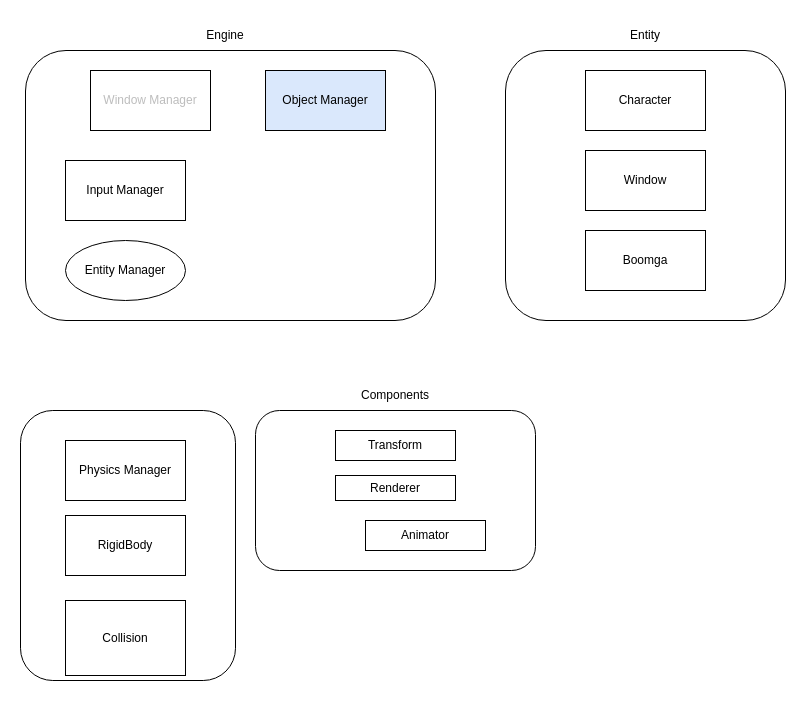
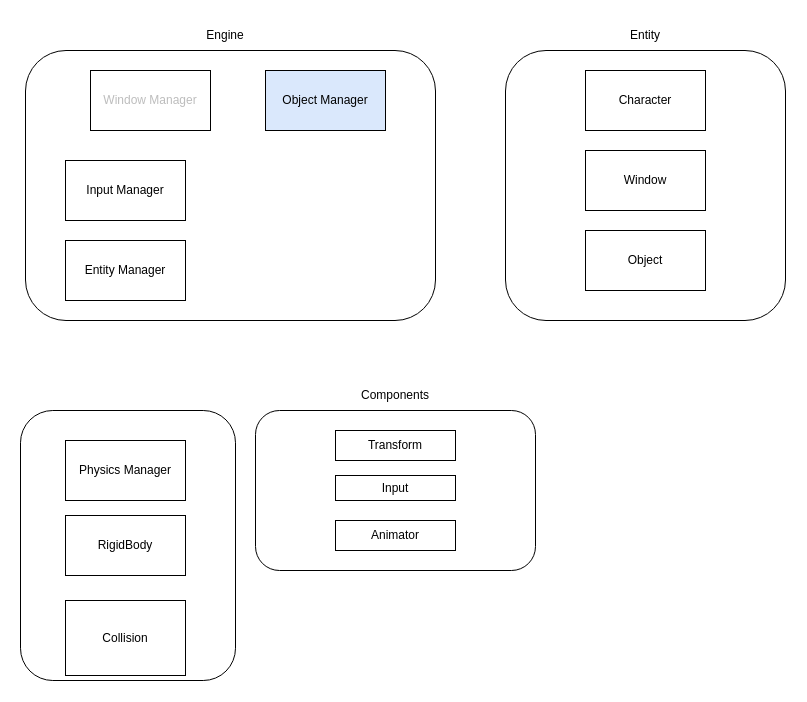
node "Boomga": label "Boomga" -> "Object"
node "Entity Manager": shape ellipse -> rectangle
node "Renderer": label "Renderer" -> "Input"
node "Animator": moved (426, 536) -> (396, 536)
